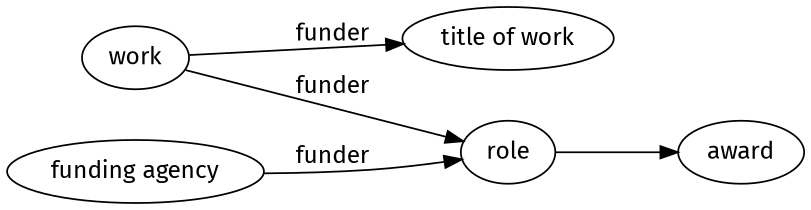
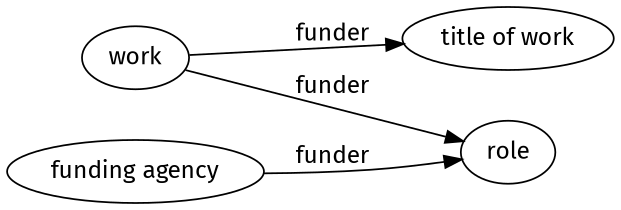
node "award": removed
